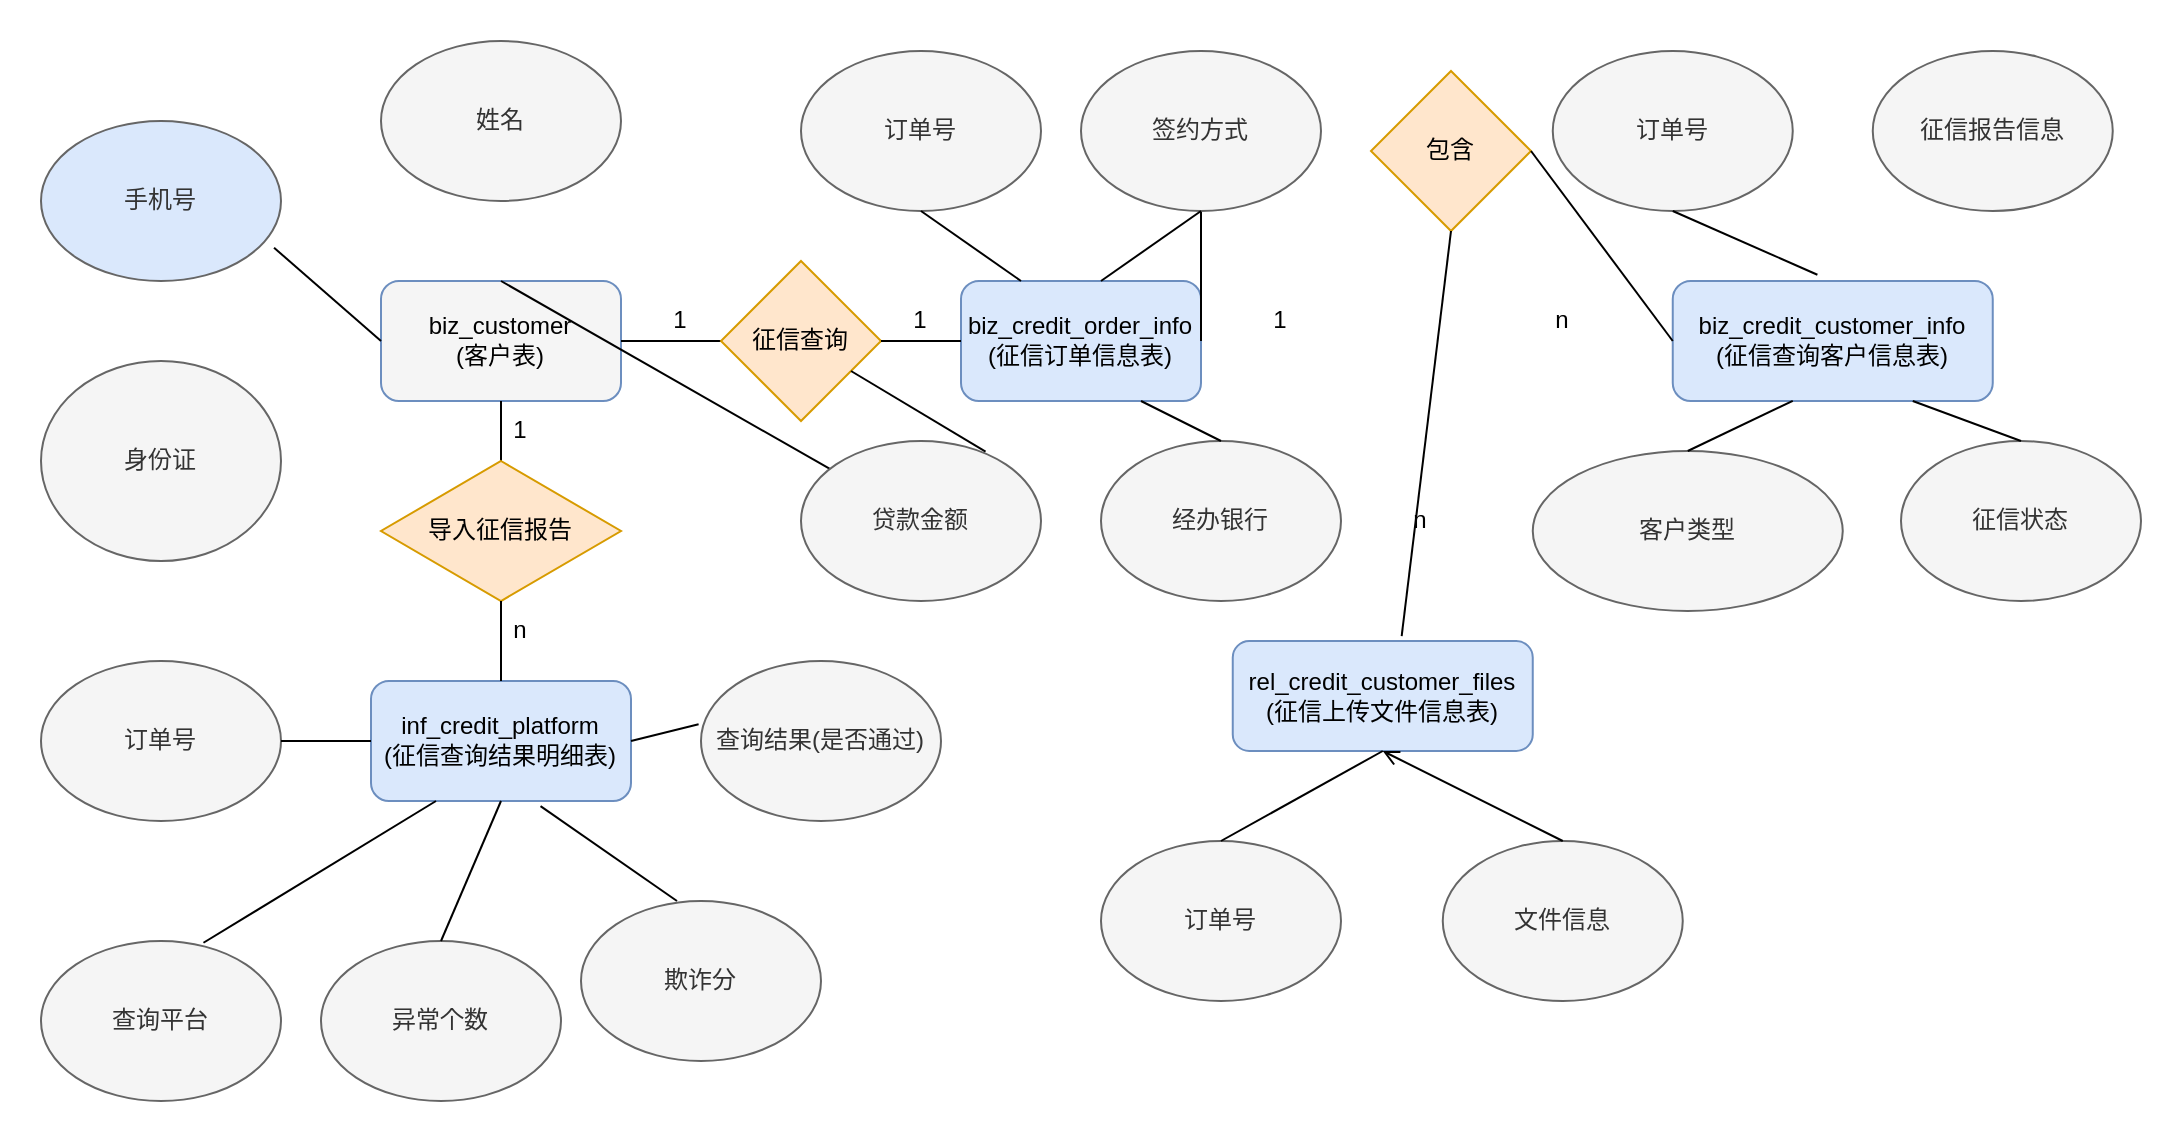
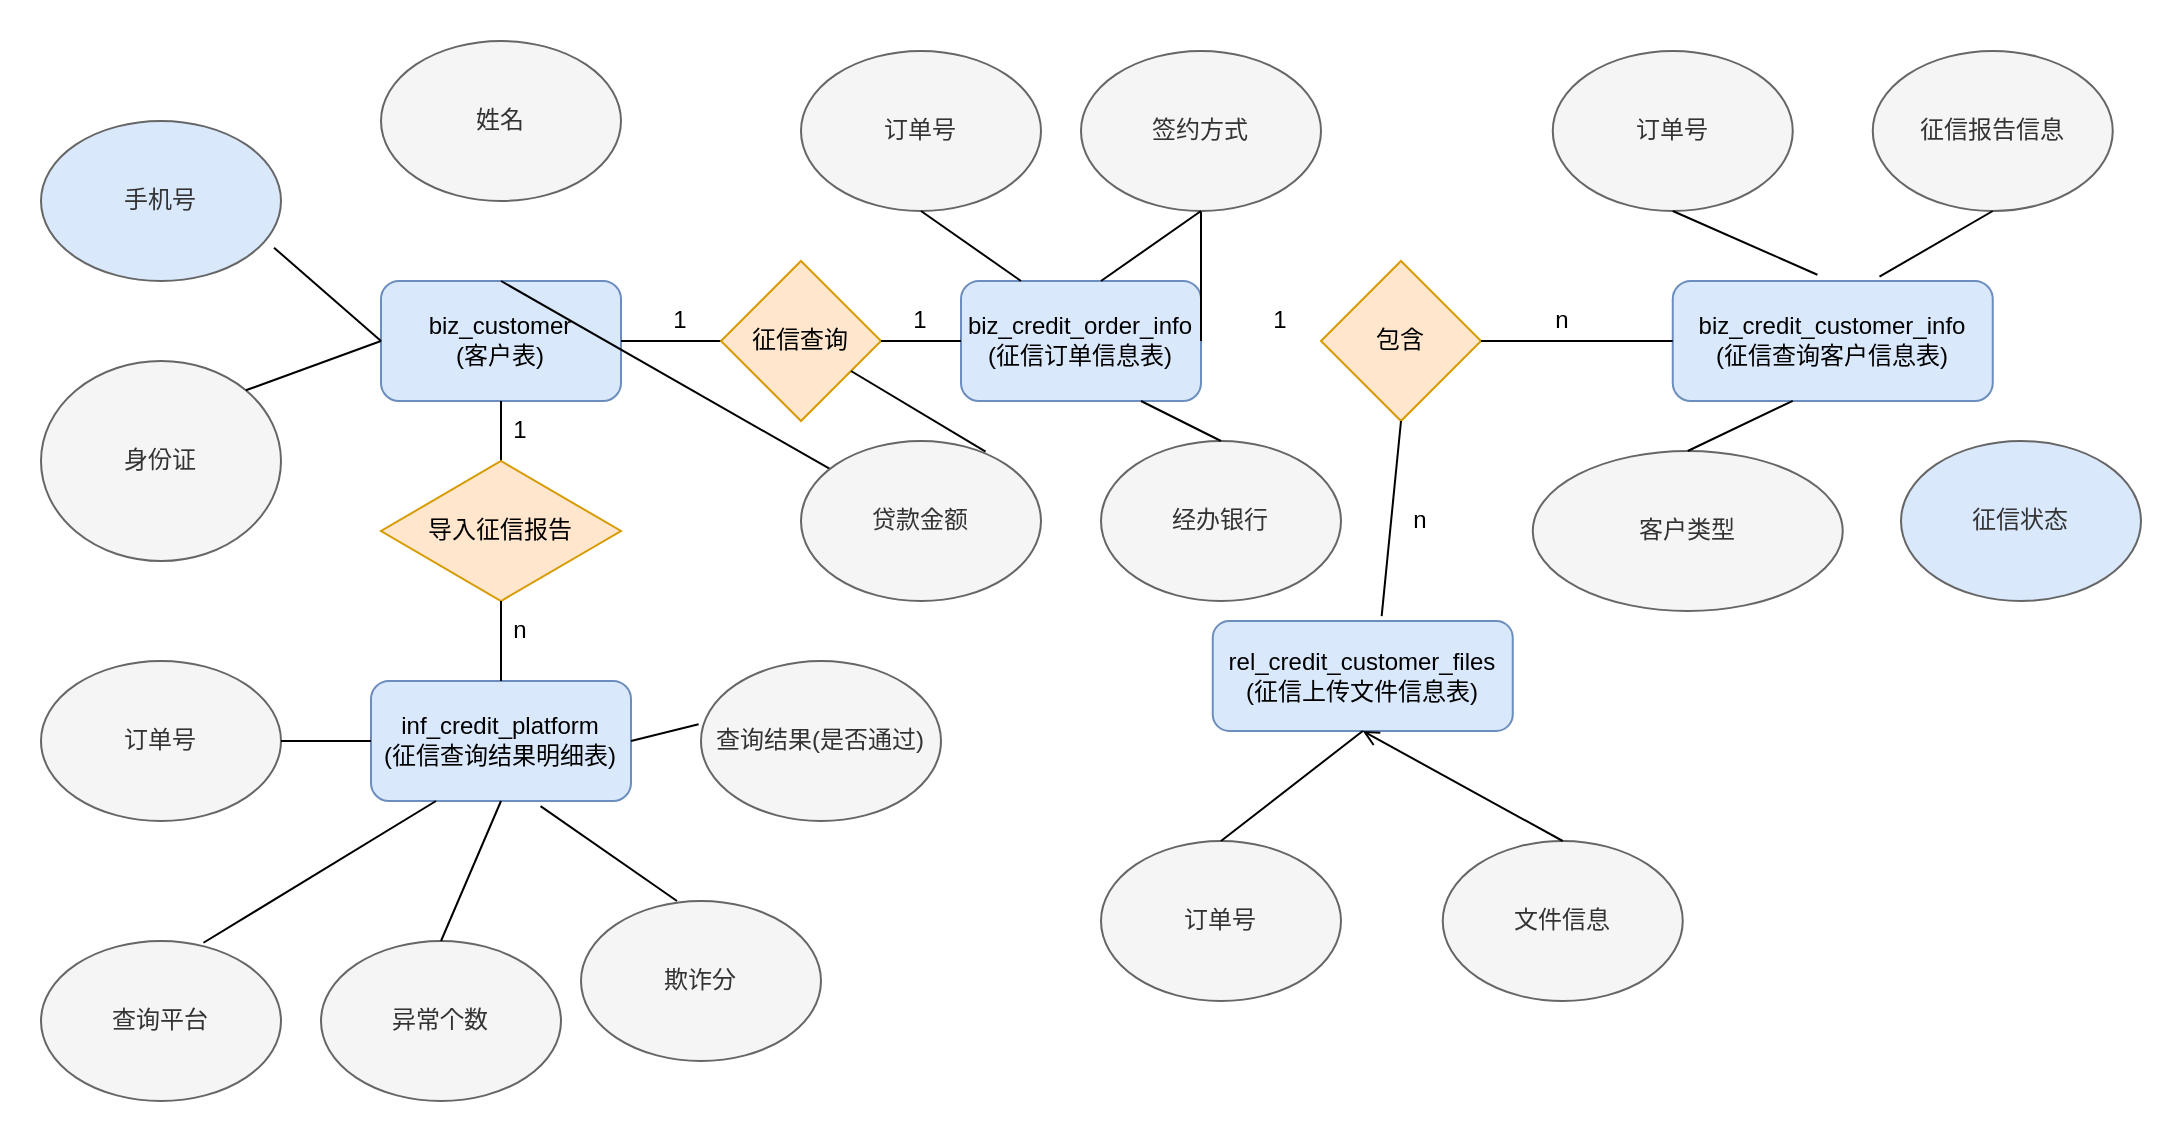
node "包含": moved (1451, 151) -> (1401, 341)
edge "征信报告信息" -- "biz_credit_customer_info (征信查询客户信息表)": added
node "biz_customer (客户表)": fillcolor #f5f5f5 -> #dae8fc
edge "biz_customer (客户表)" -- "身份证": added
edge "biz_credit_customer_info (征信查询客户信息表)" -- "征信状态": removed
node "征信状态": fillcolor #f5f5f5 -> #dae8fc
node "rel_credit_customer_files (征信上传文件信息表)": moved (1383, 696) -> (1363, 676)
